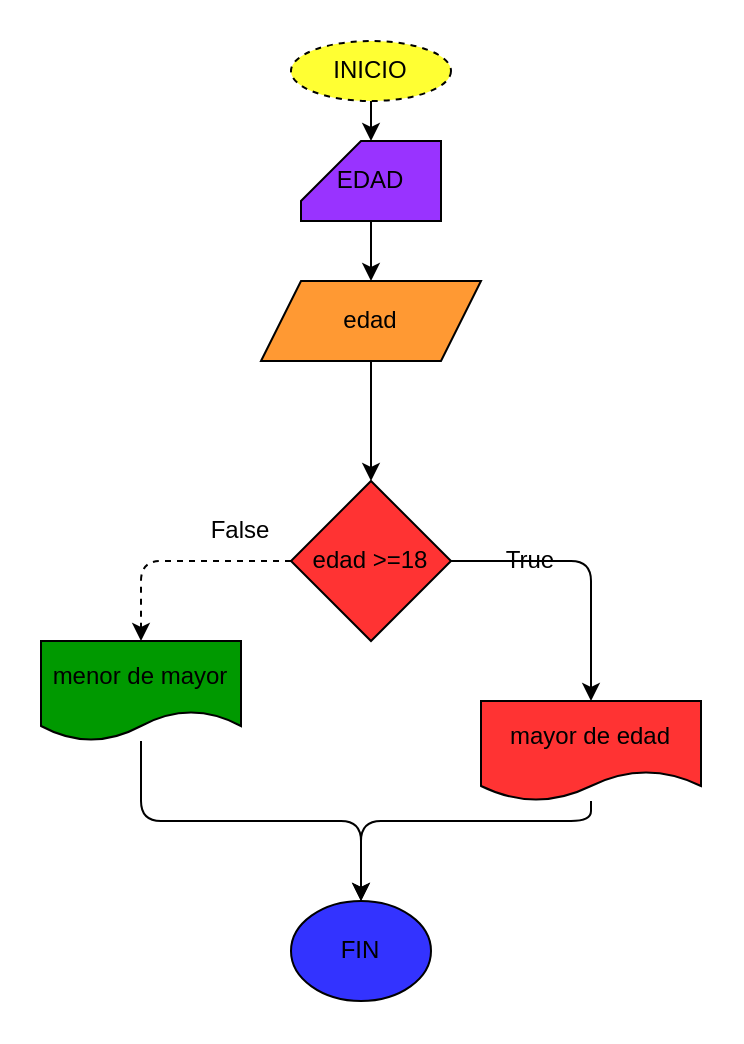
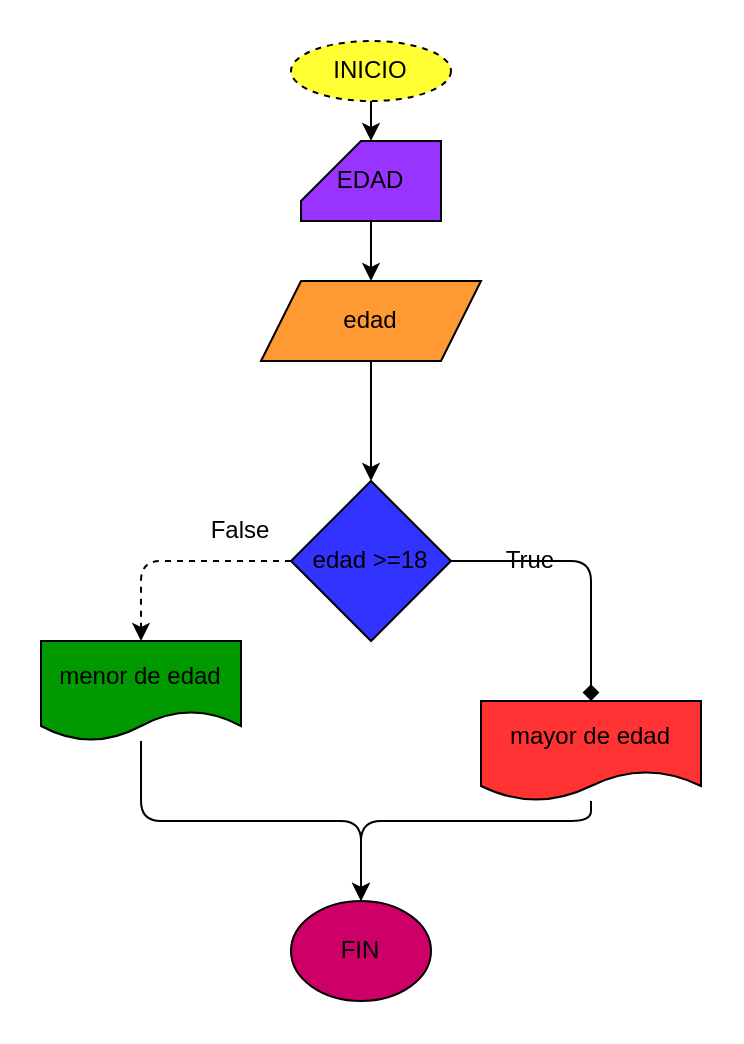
node "edad >=18": fillcolor #ff3333 -> #3333ff
node "menor de mayor": label "menor de mayor" -> "menor de edad"
edge "edad >=18" -> "mayor de edad": arrowhead classic -> diamond
node "FIN": fillcolor #3333ff -> #cc0066
